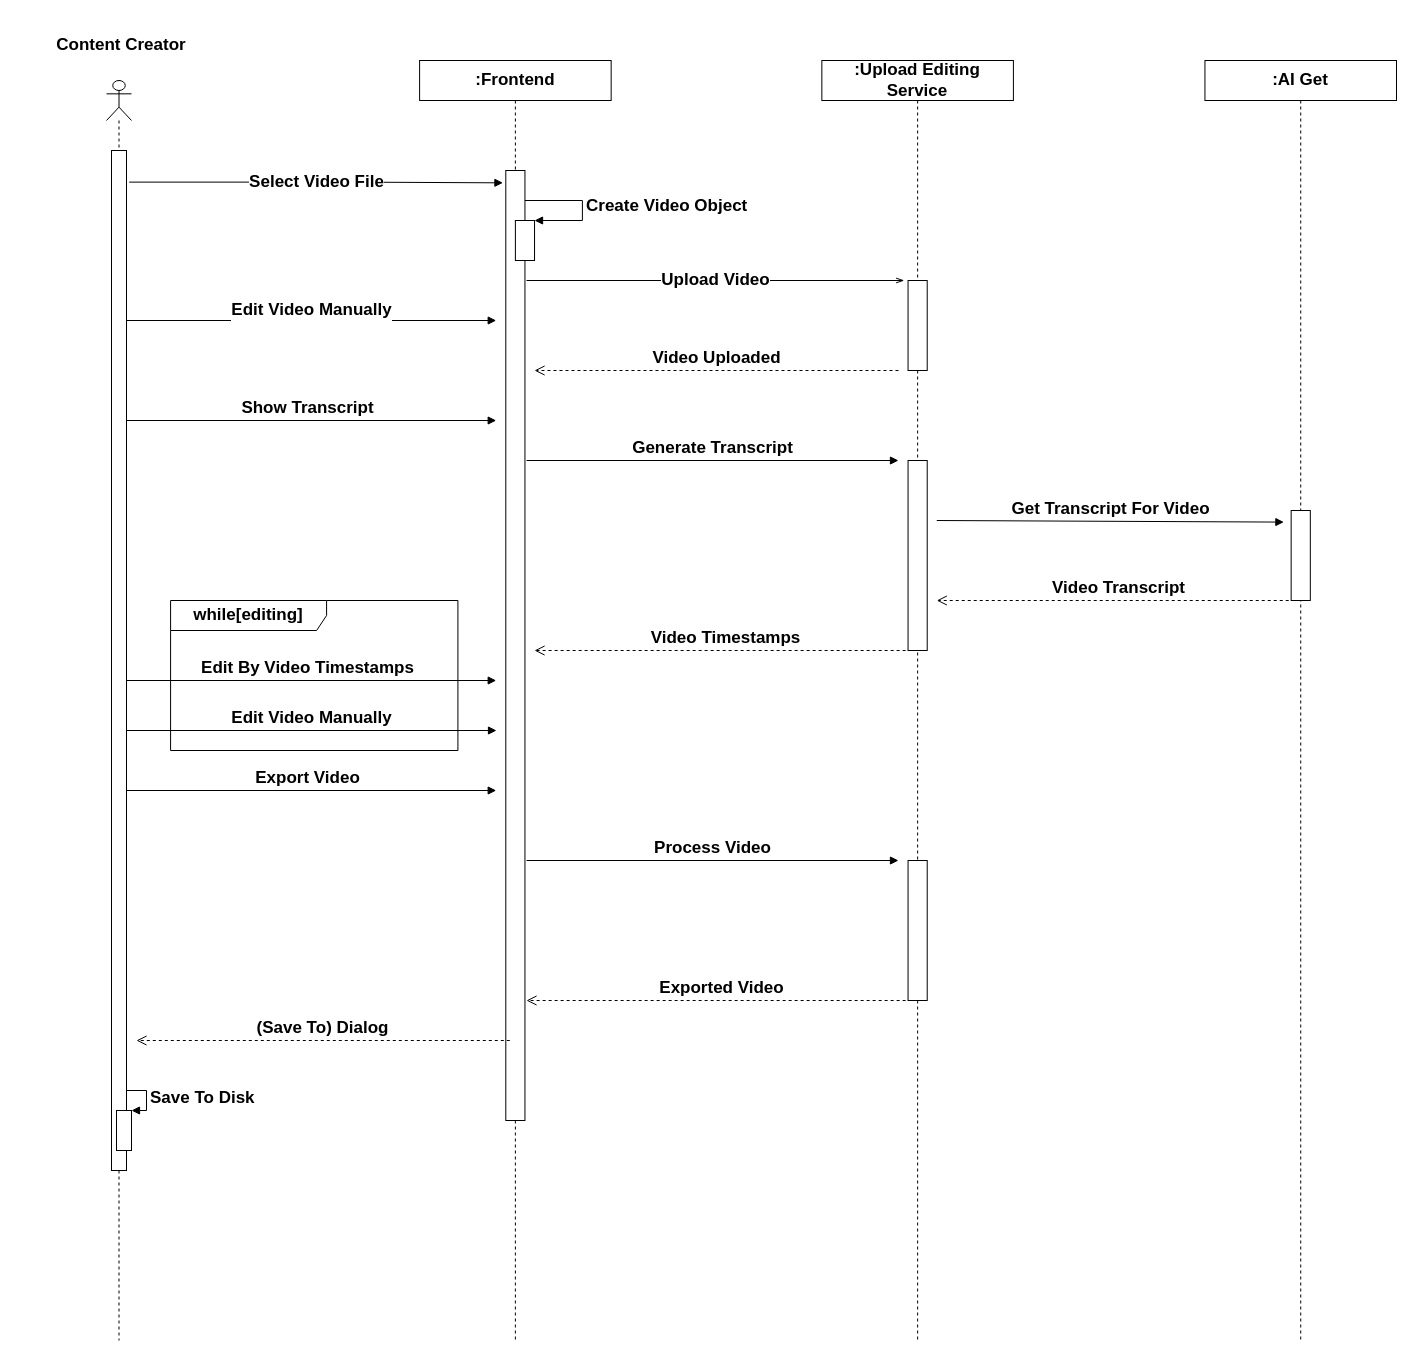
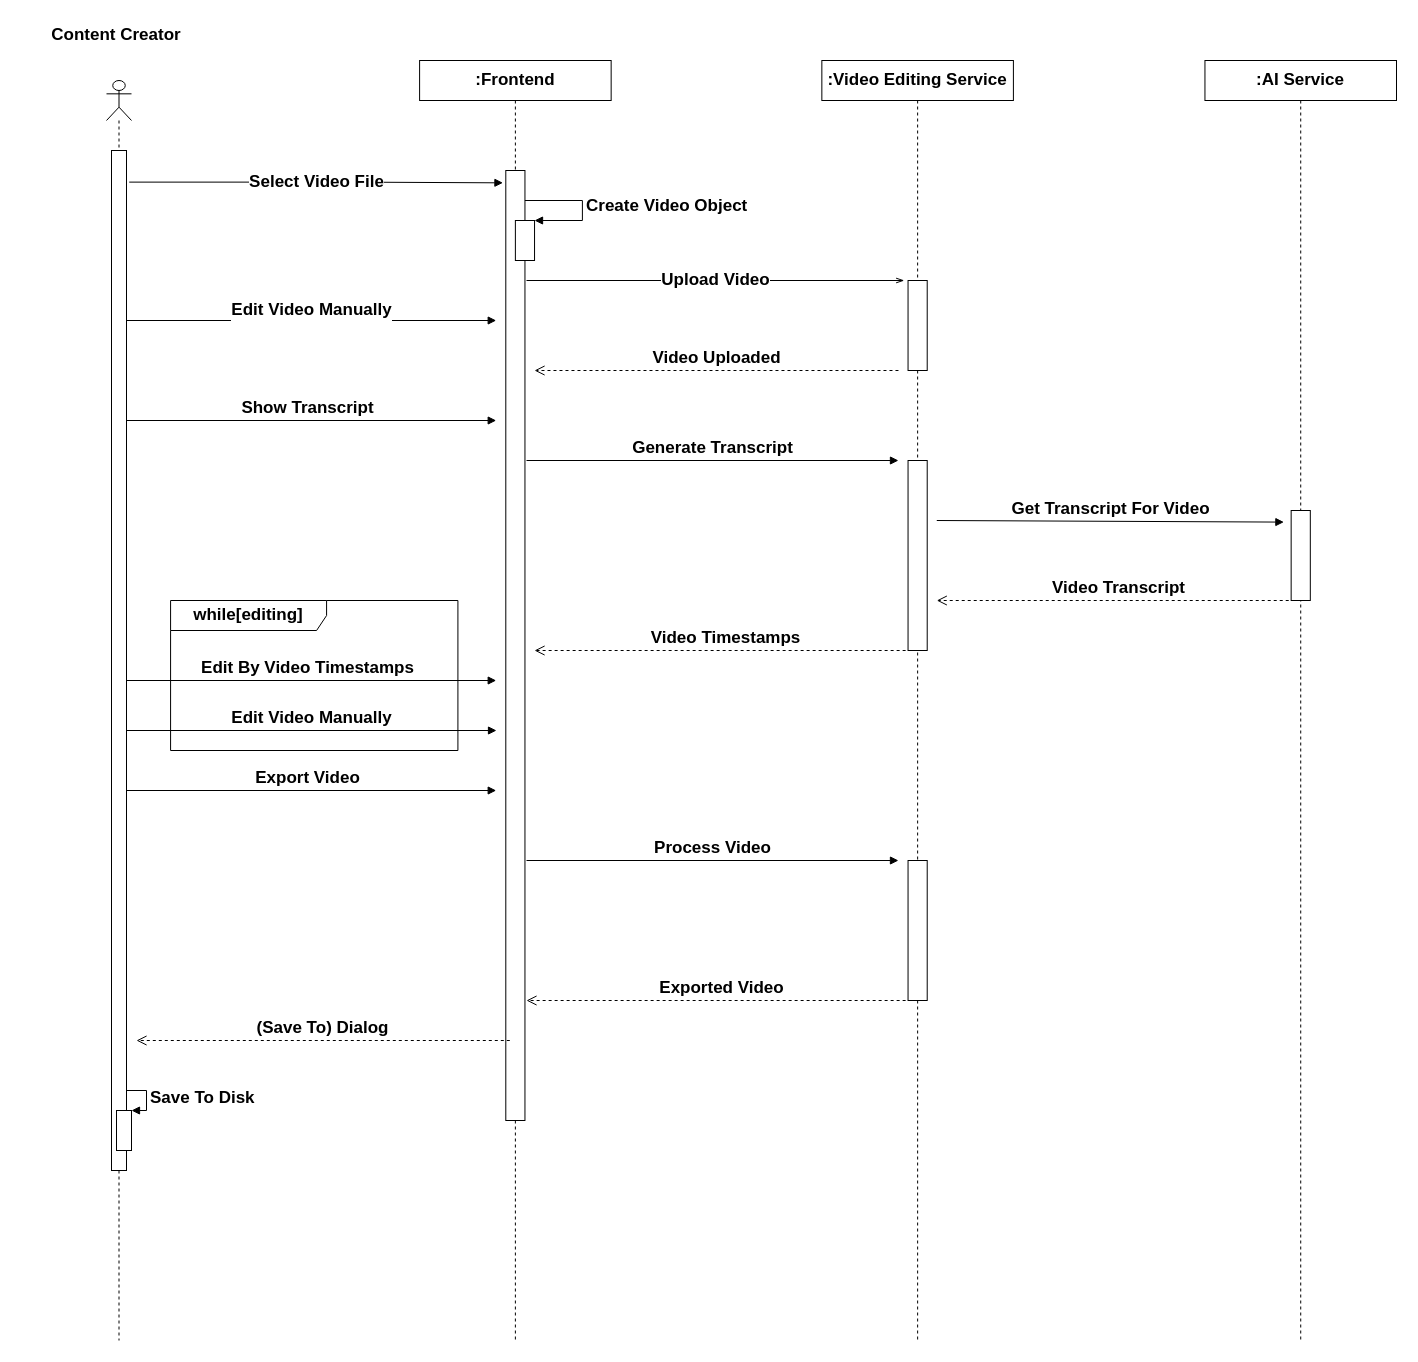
node "Content Creator": moved (122, 46) -> (117, 36)
node ":Upload Editing Service": label ":Upload Editing Service" -> ":Video Editing Service"
node ":AI Get": label ":AI Get" -> ":AI Service"
